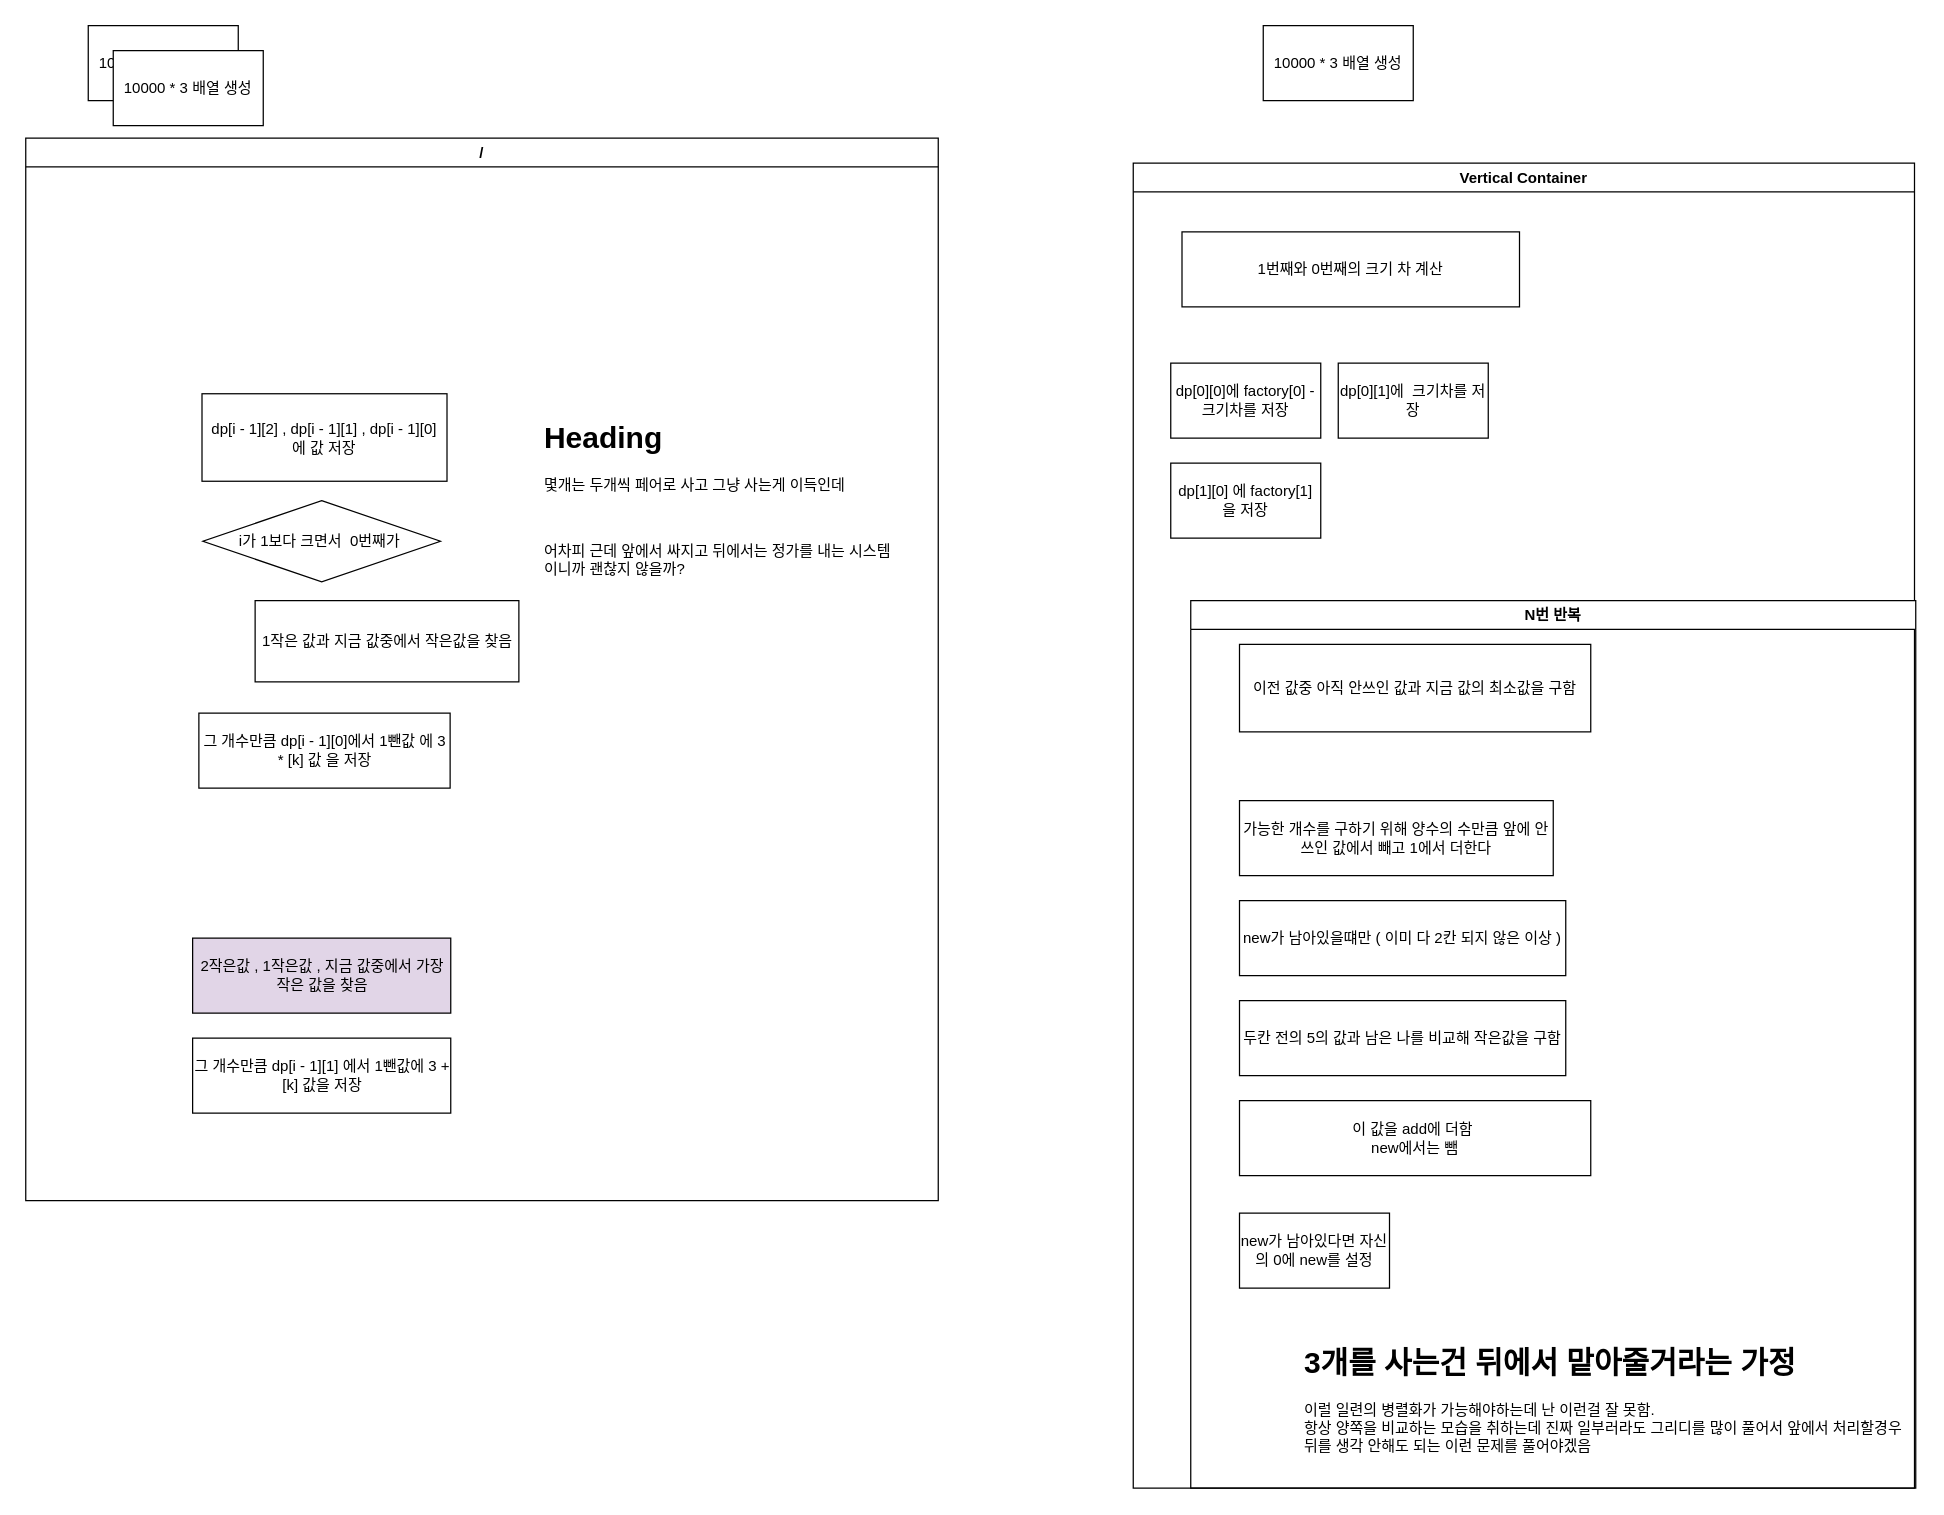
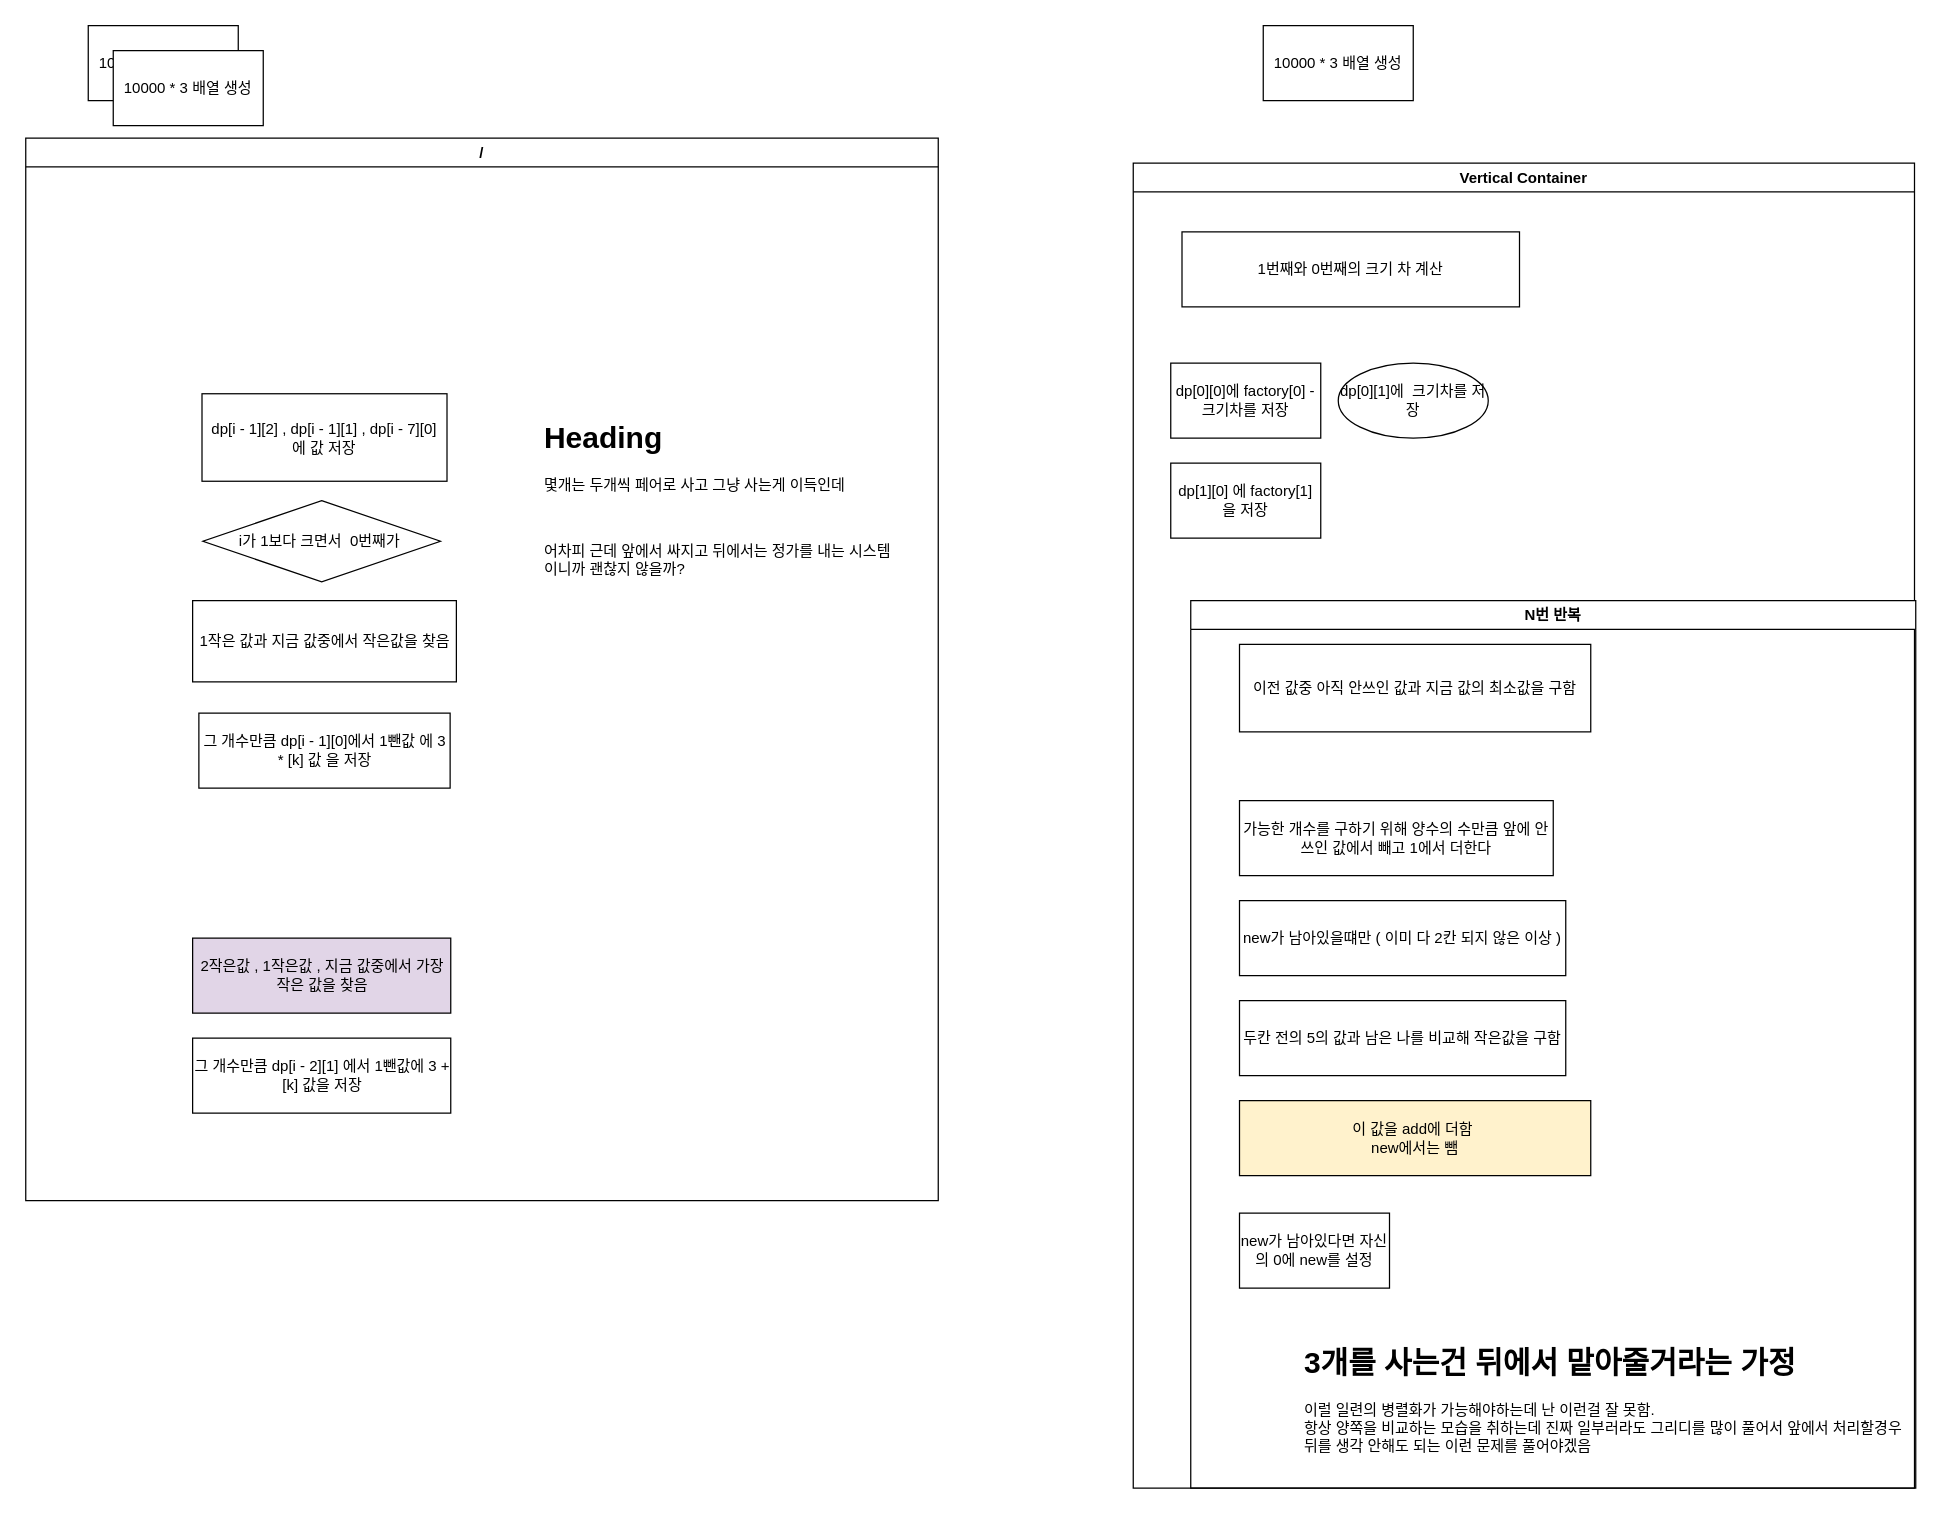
node "dp[0][1]에 크기차를 저장": shape rectangle -> ellipse
node "dp[i - 1][2] , dp[i - 1][1] , dp[i - 1][0] 에 값 저장": label "dp[i - 1][2] , dp[i - 1][1] , dp[i - 1][0] 에 값 저장" -> "dp[i - 1][2] , dp[i - 1][1] , dp[i - 7][0] 에 값 저장"
node "1작은 값과 지금 값중에서 작은값을 찾음": moved (387, 641) -> (324, 641)
node "그 개수만큼 dp[i - 1][1] 에서 1뺀값에 3 + [k] 값을 저장": label "그 개수만큼 dp[i - 1][1] 에서 1뺀값에 3 + [k] 값을 저장" -> "그 개수만큼 dp[i - 2][1] 에서 1뺀값에 3 + [k] 값을 저장"
node "이 값을 add에 더함 new에서는 뺌": fillcolor #ffffff -> #fff2cc
